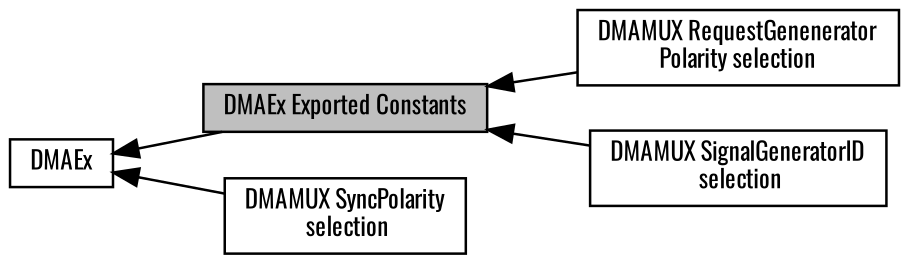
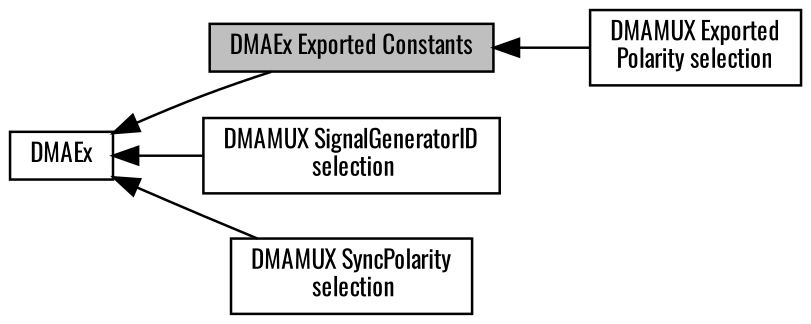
node "DMAMUX RequestGenenerator Polarity selection": label "DMAMUX RequestGenenerator Polarity selection" -> "DMAMUX Exported Polarity selection"
edge "DMAMUX SignalGeneratorID selection" -> "DMAEx Exported Constants": now "DMAMUX SignalGeneratorID selection" -> "DMAEx"
